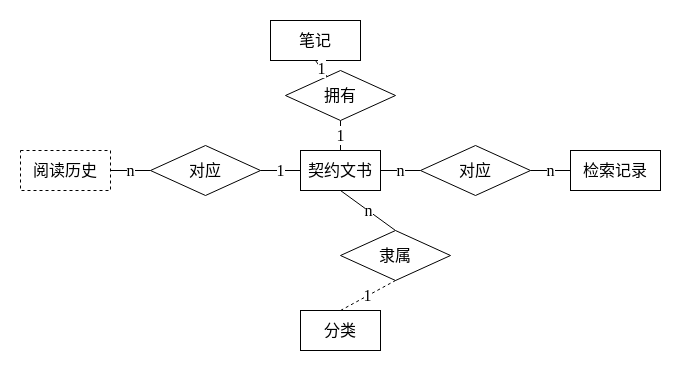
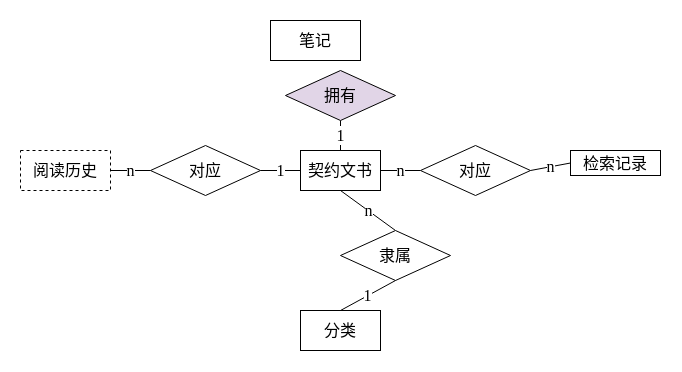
edge "笔记" -- "拥有": removed, label "1"
node "拥有": fillcolor #ffffff -> #e1d5e7
node "检索记录": size 90x40 -> 90x25
edge "隶属" -- "分类": style dashed -> solid
